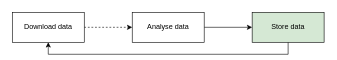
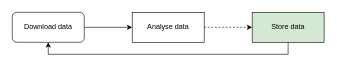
node "Download data": shape rectangle -> rounded rectangle
edge "Download data" -> "Analyse data": style dashed -> solid
edge "Analyse data" -> "Store data": style solid -> dashed
